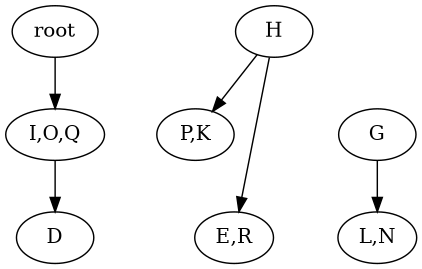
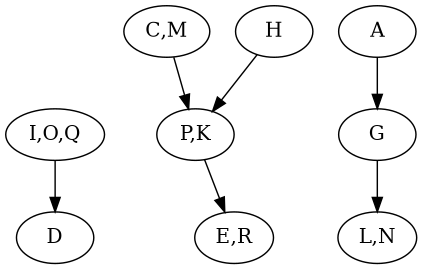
node "root": removed
node "C,M": added
node "A": added
edge "H" -> "E,R": now "P,K" -> "E,R"
